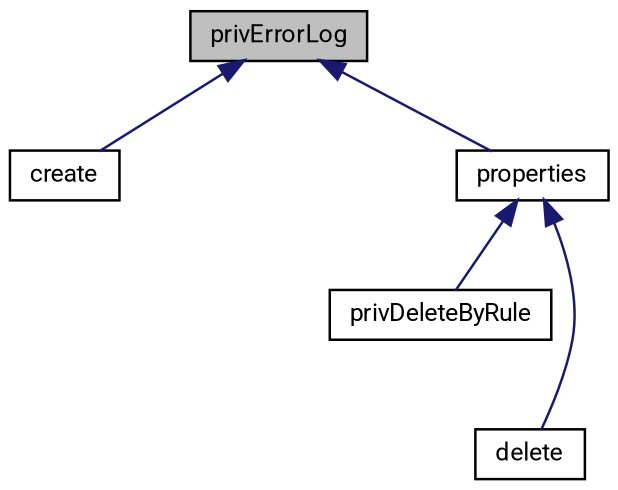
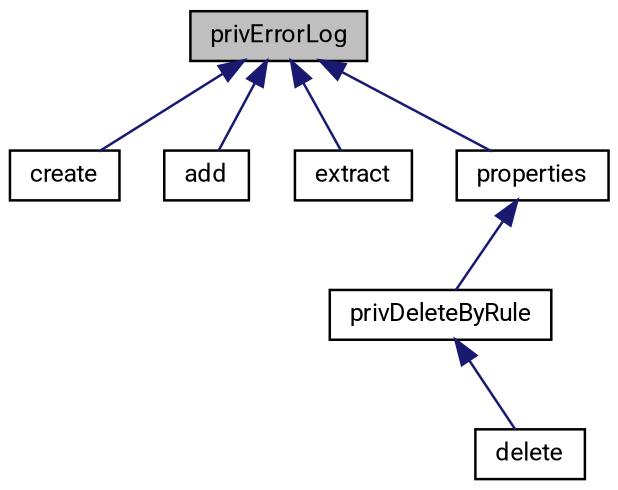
node "add": added
node "extract": added
edge "delete" -> "properties": now "delete" -> "privDeleteByRule"
